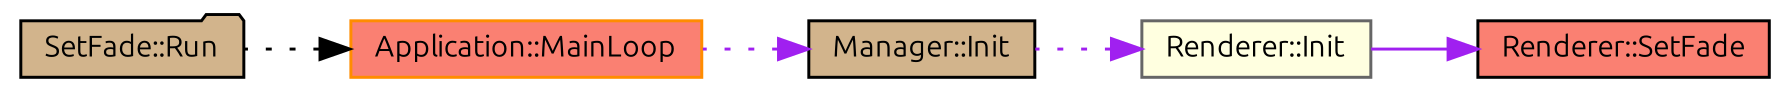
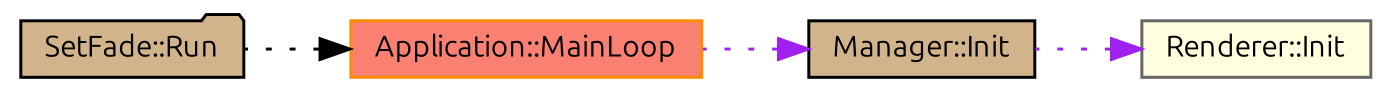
node "Renderer::SetFade": removed
